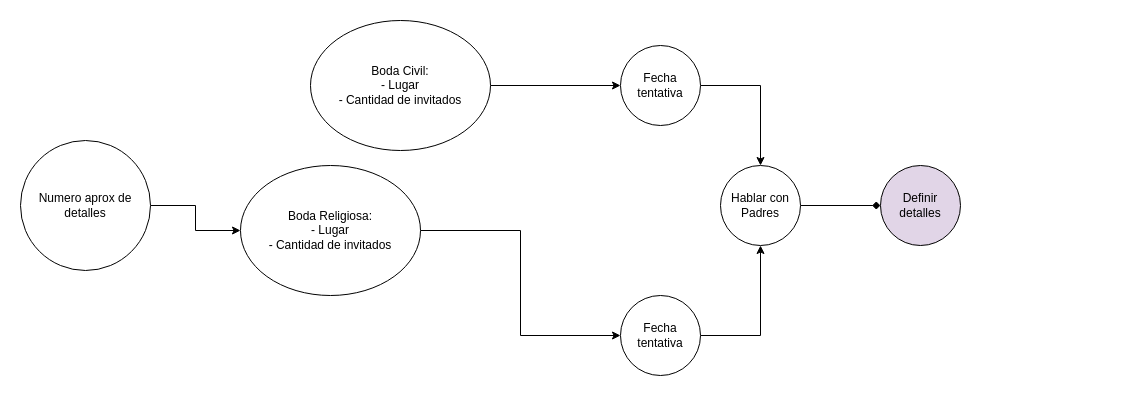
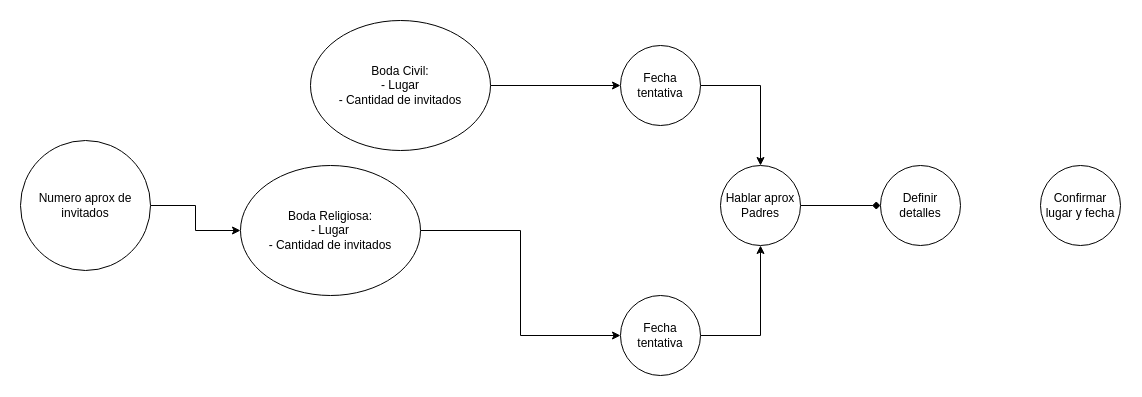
node "Numero aprox de detalles": label "Numero aprox de detalles" -> "Numero aprox de invitados"
node "Hablar con Padres": label "Hablar con Padres" -> "Hablar aprox Padres"
node "Definir detalles": fillcolor #e1d5e7 -> #ffffff
node "Confirmar lugar y fecha": added
